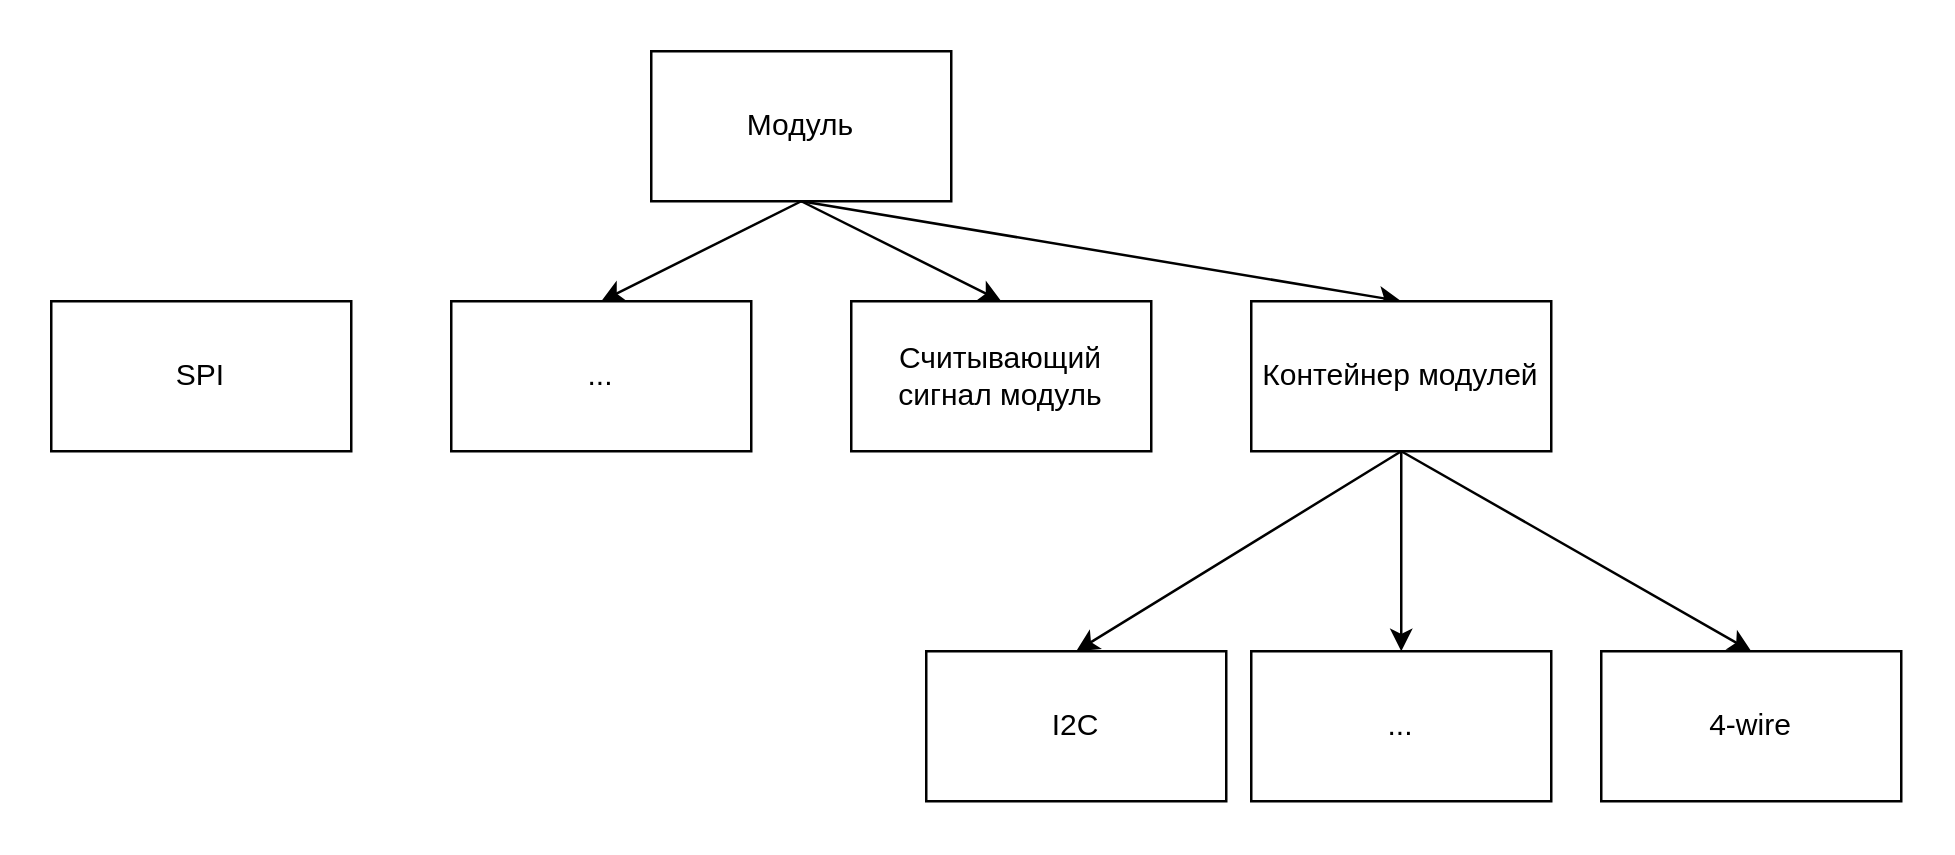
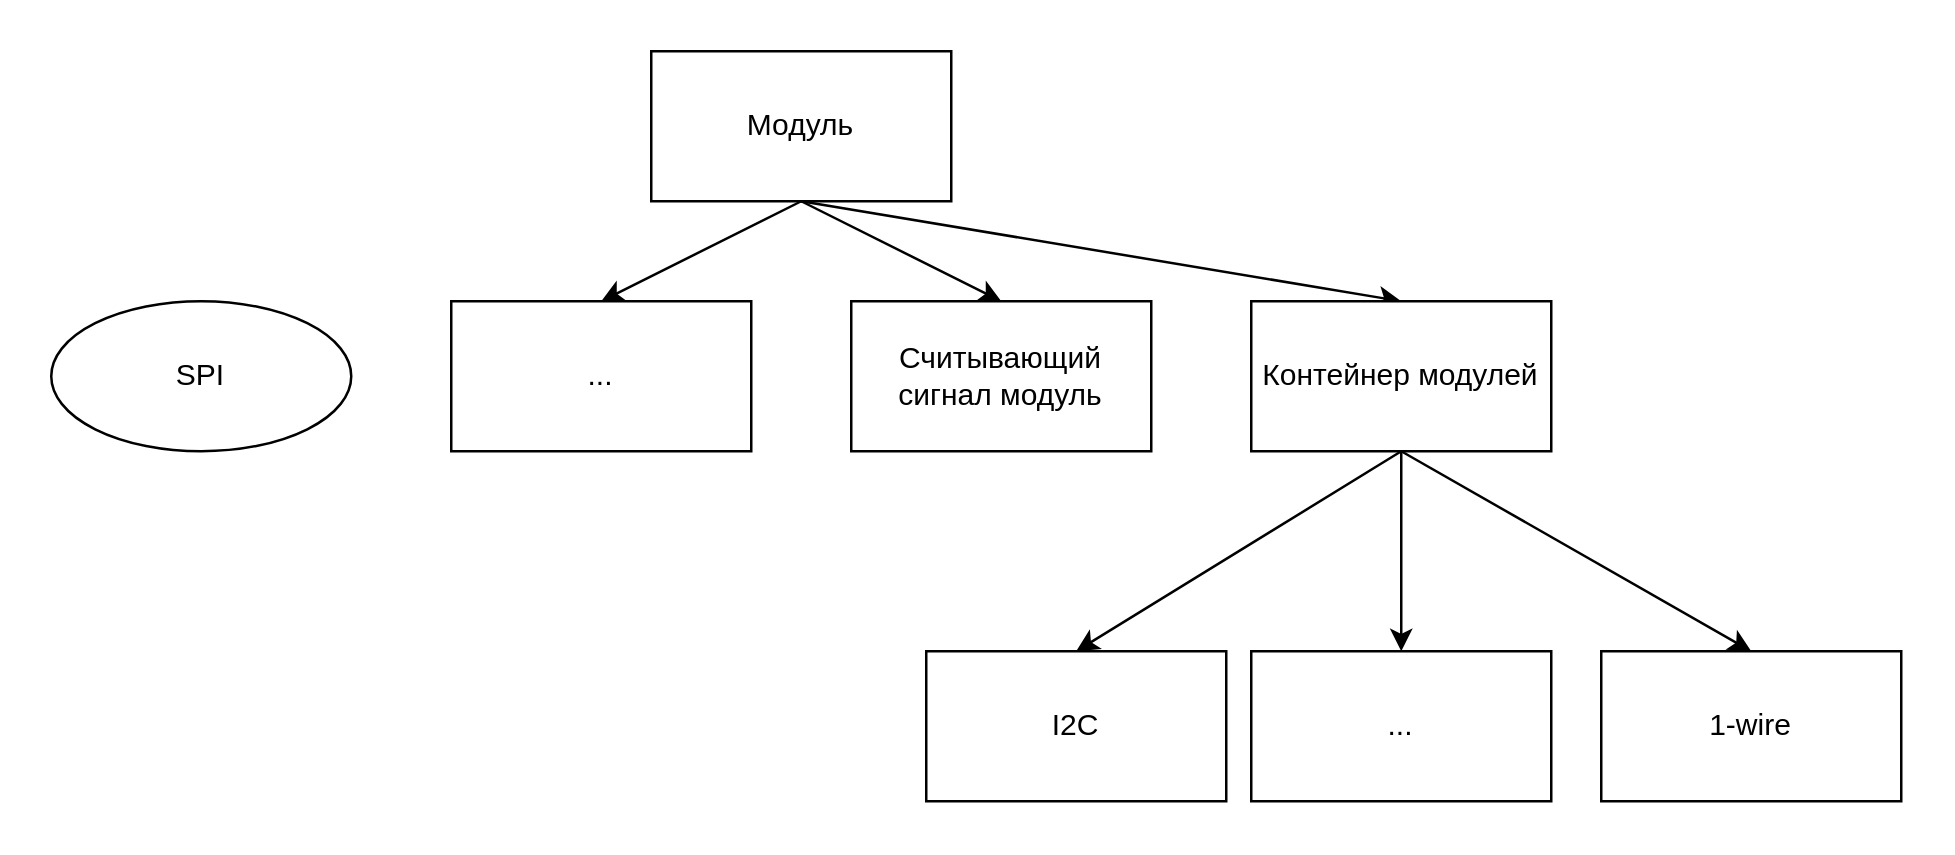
node "SPI": shape rectangle -> ellipse
node "4-wire": label "4-wire" -> "1-wire"
